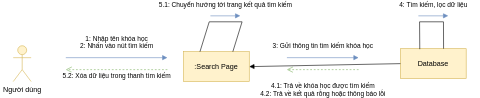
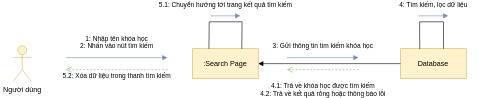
node ":Search Page": moved (216, 67) -> (225, 64)
